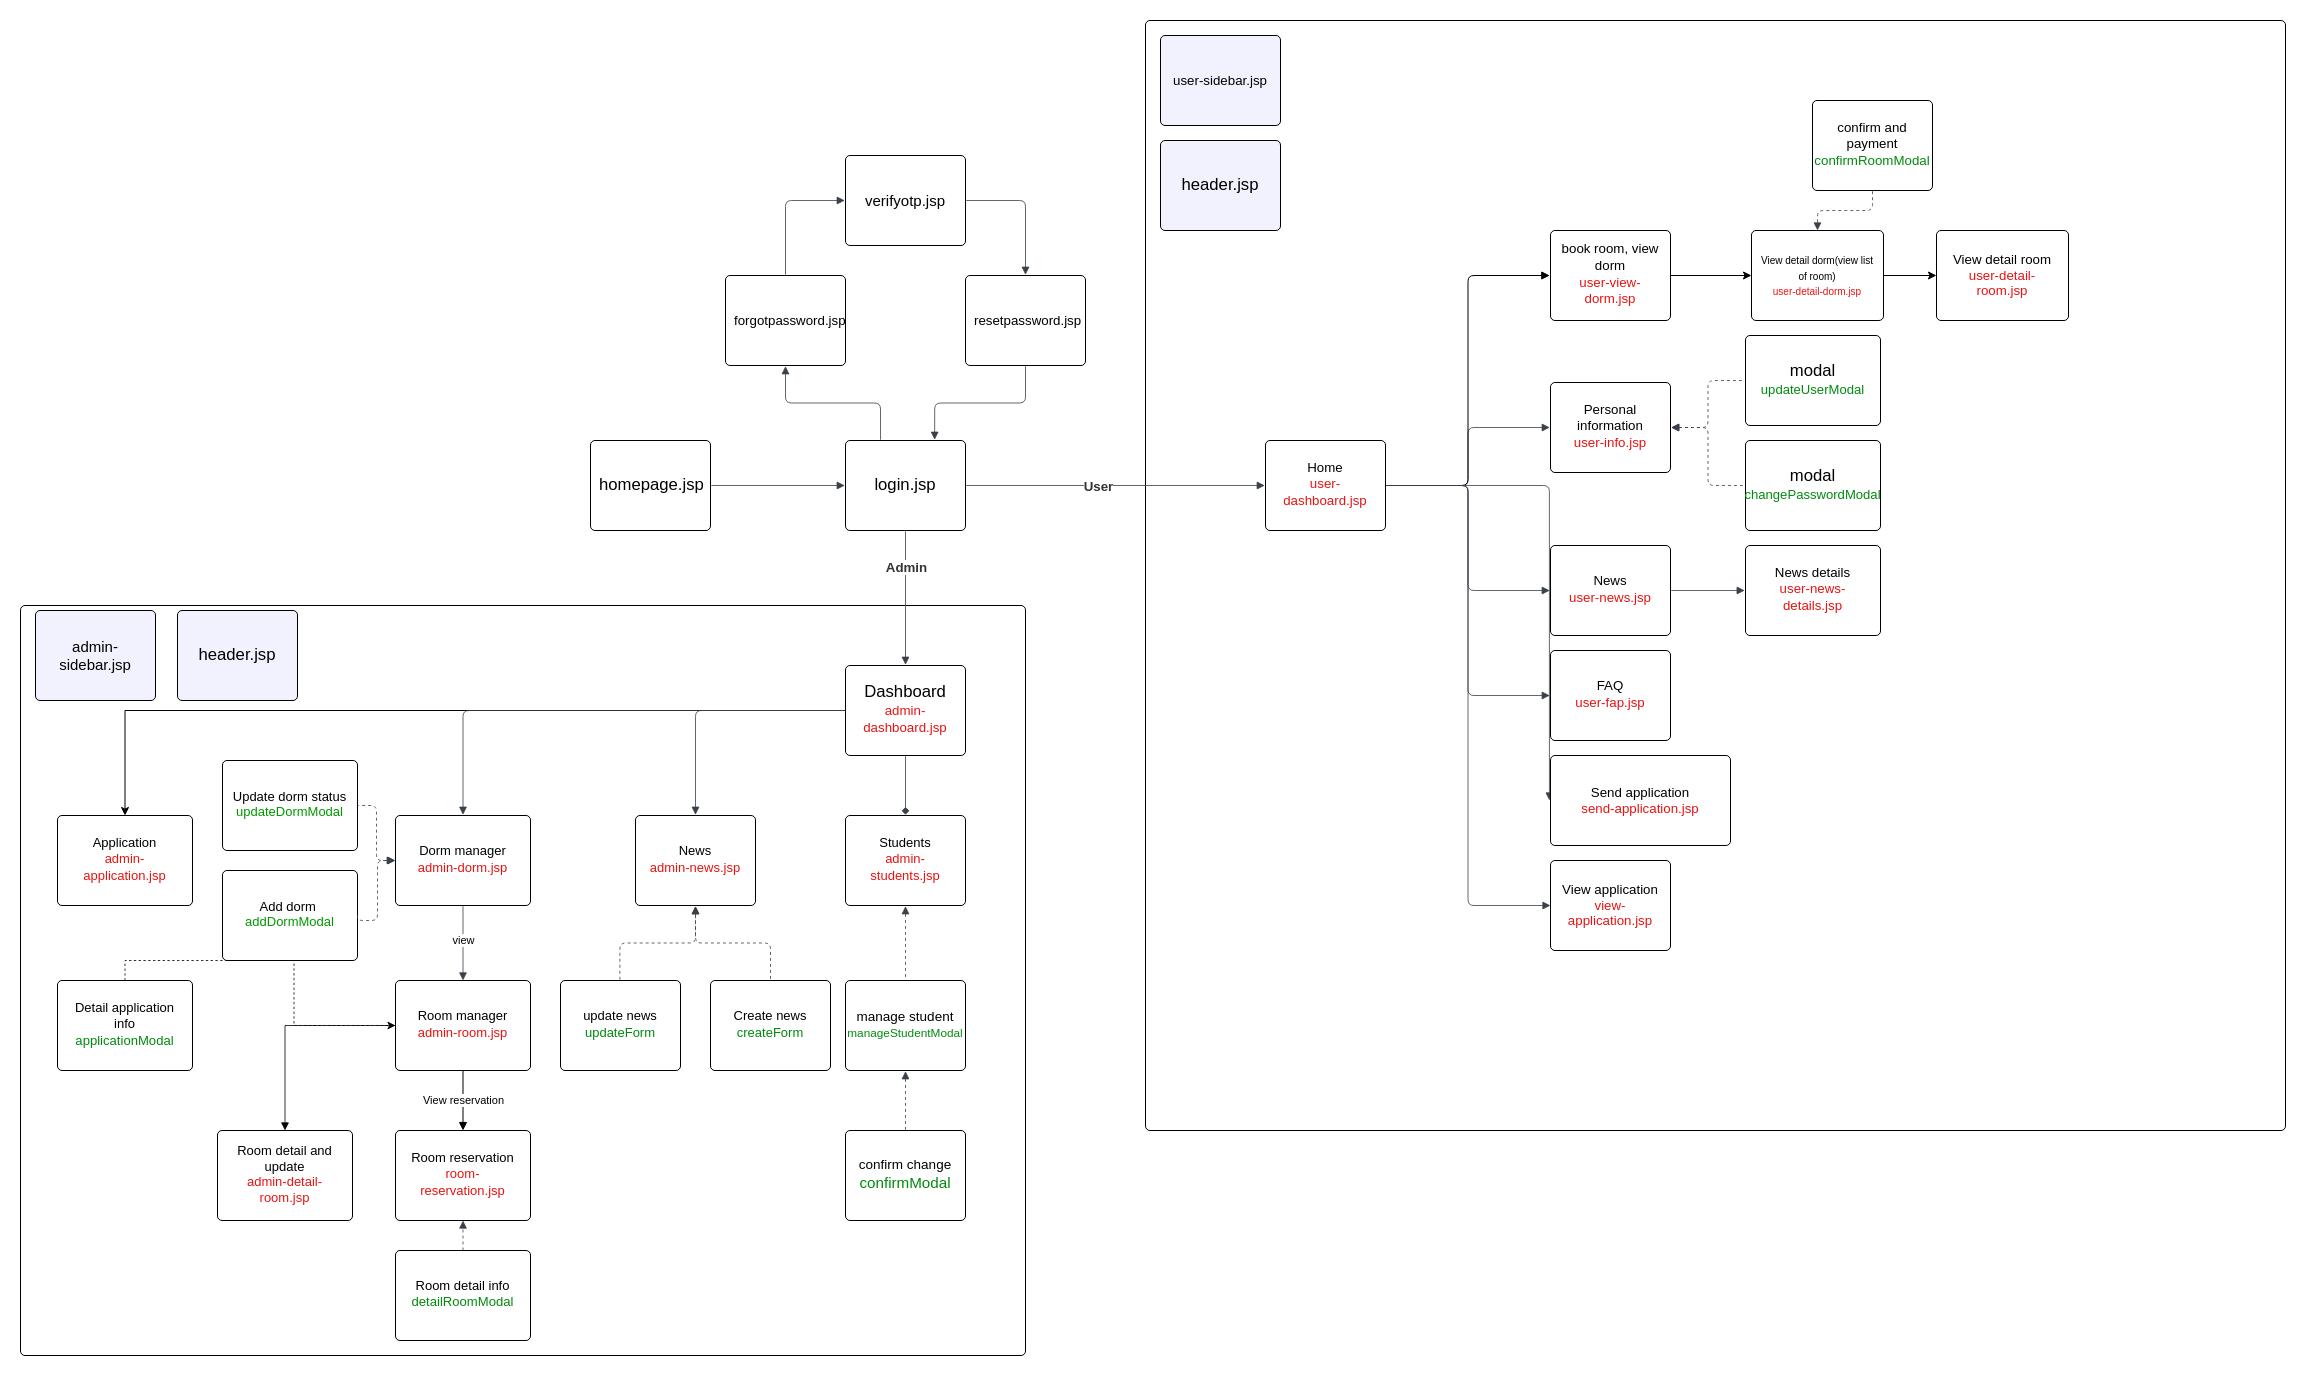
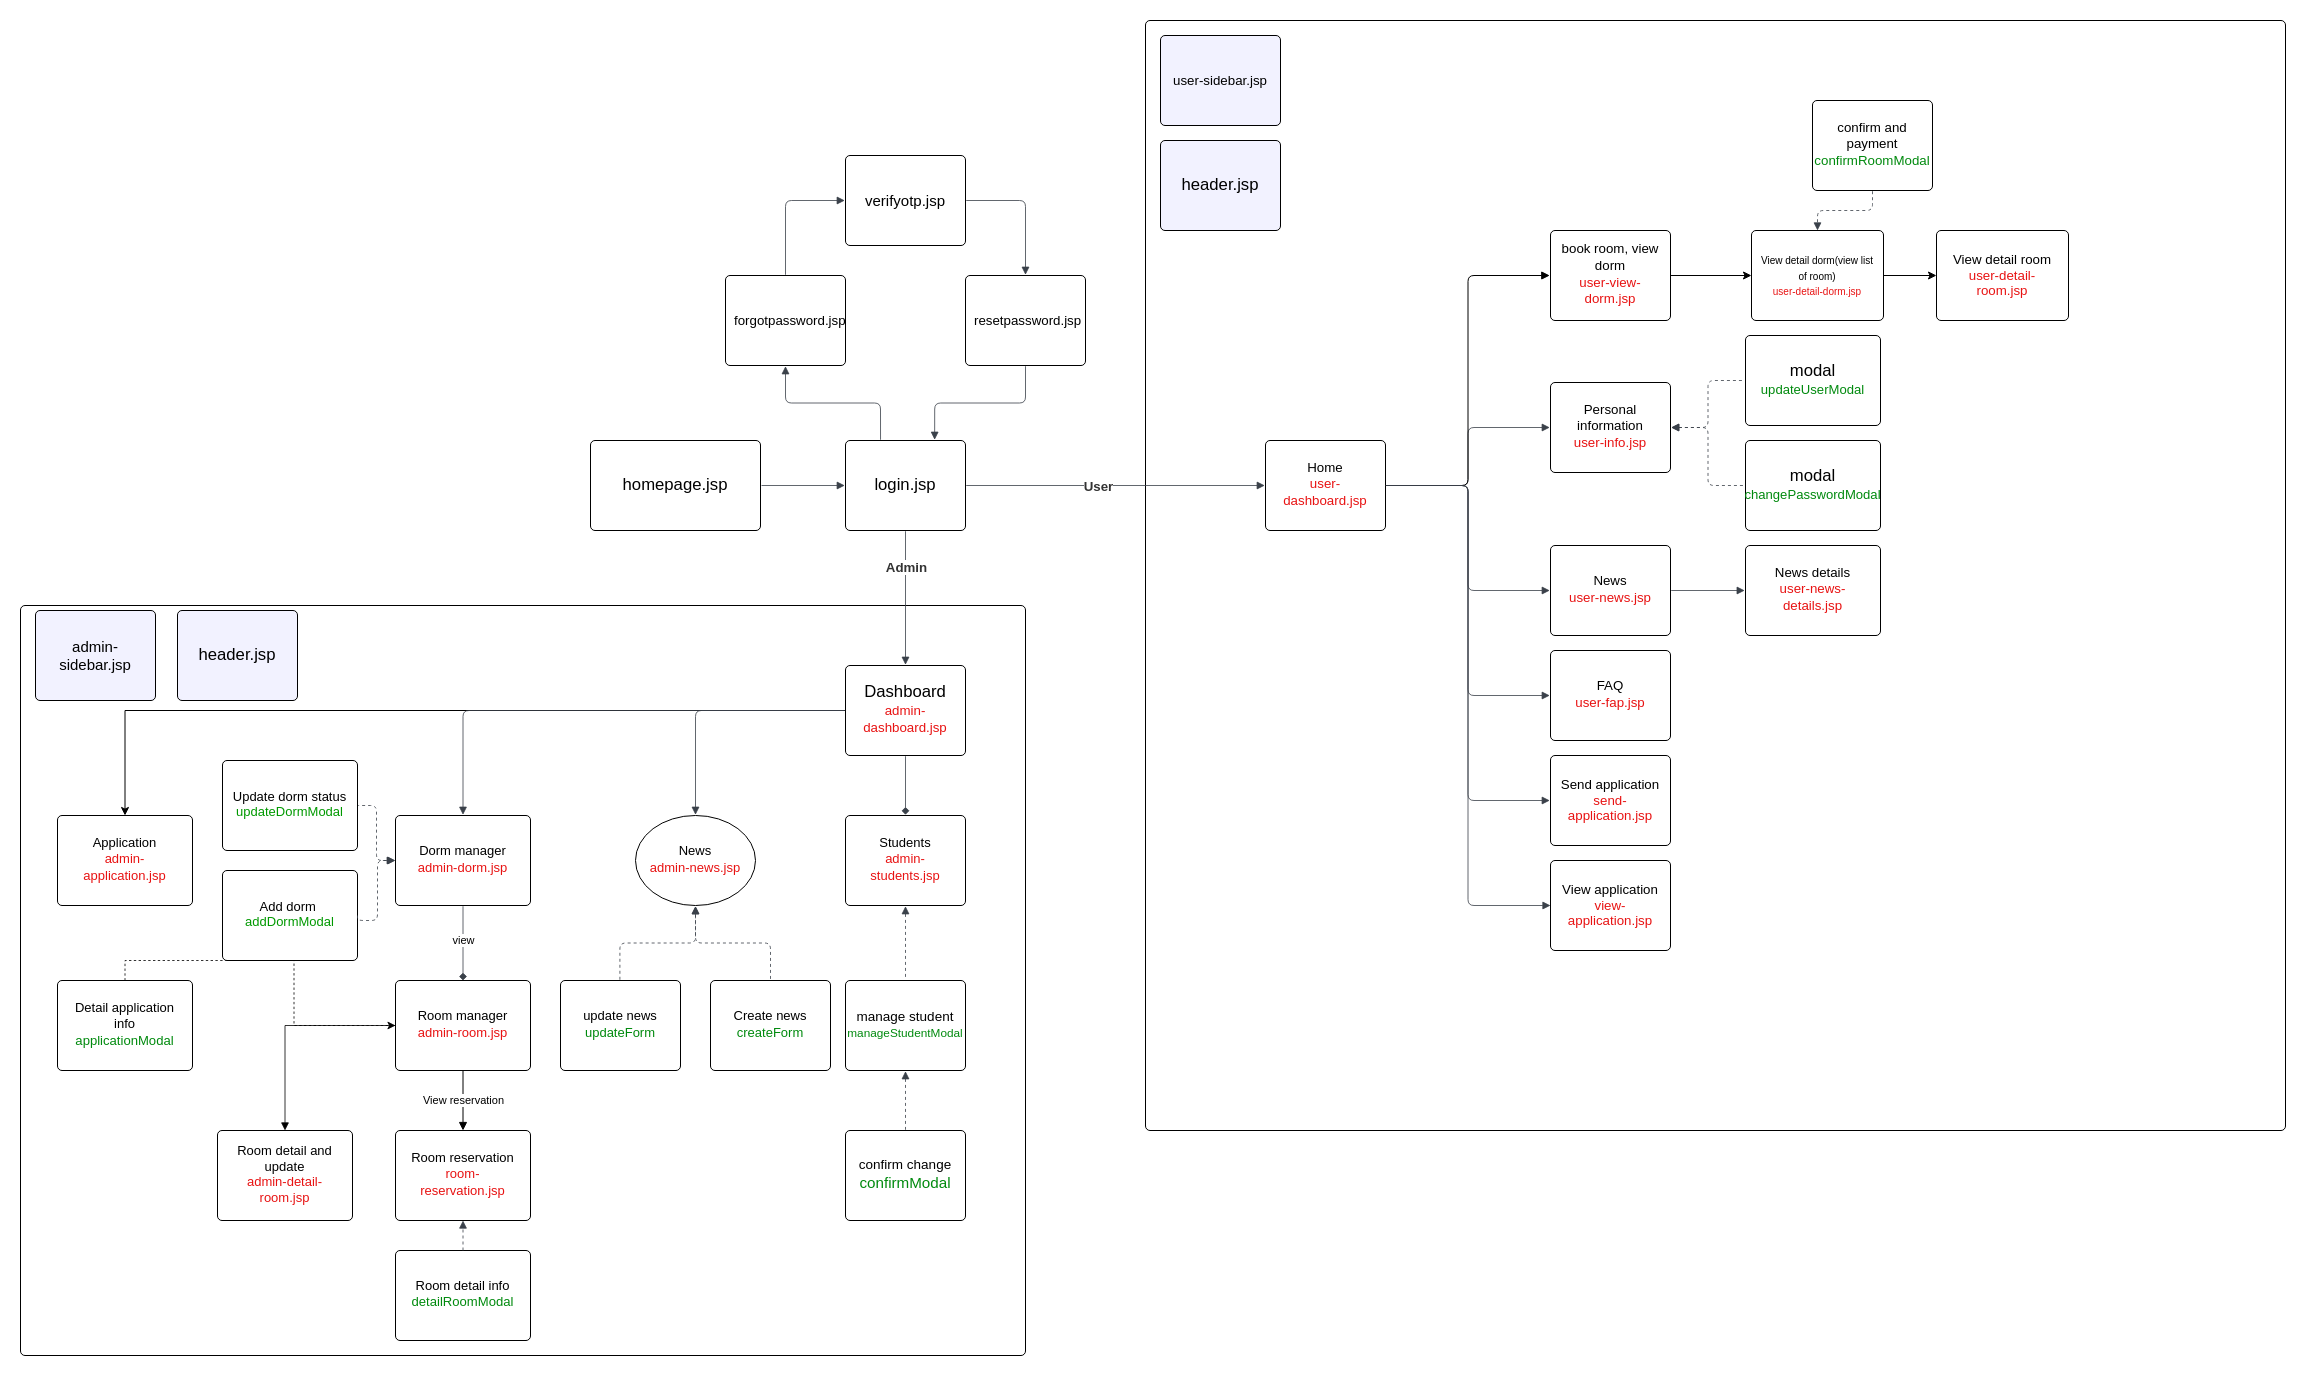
node "homepage.jsp": size 120x90 -> 170x90
node "Send application send-application.jsp": size 180x90 -> 120x90
node "News admin-news.jsp": shape rounded rectangle -> ellipse
edge "Dorm manager admin-dorm.jsp" -> "Room manager admin-room.jsp": arrowhead block -> diamond
